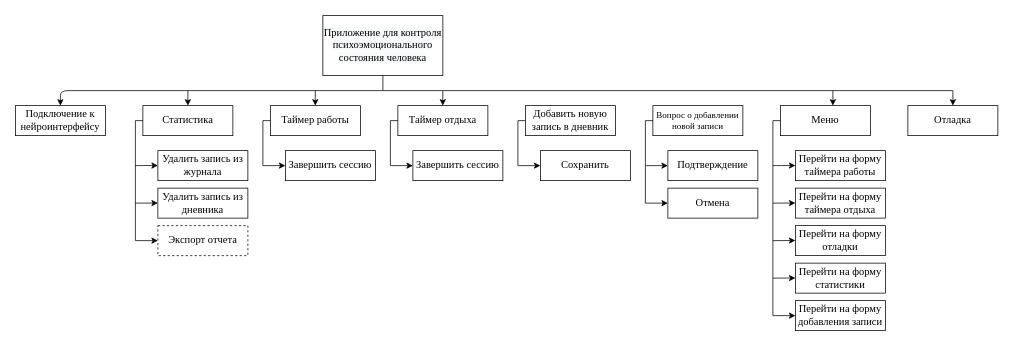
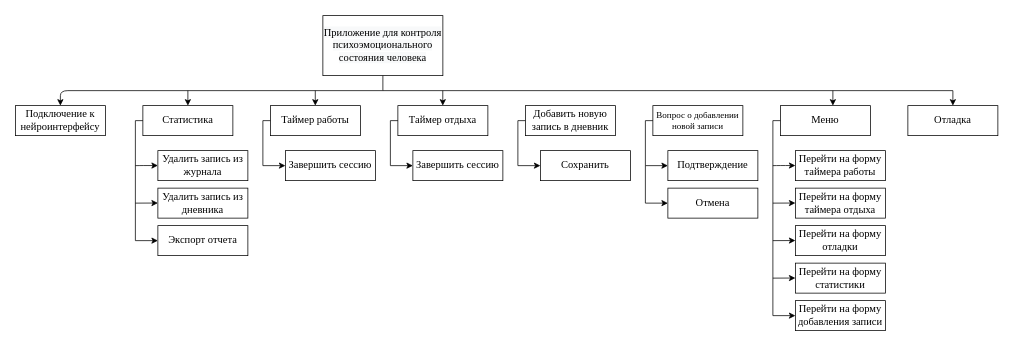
node "Экспорт отчета": style dashed -> solid
